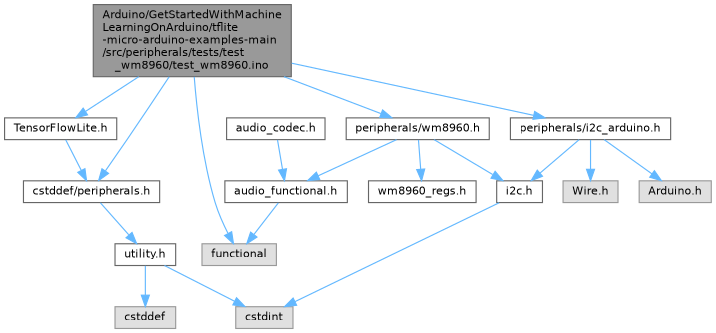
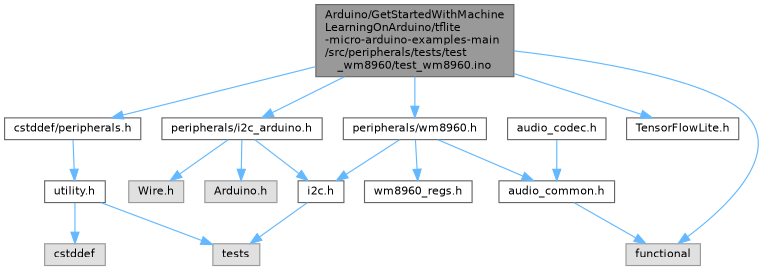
edge "TensorFlowLite.h" -> "cstddef/peripherals.h": removed
node "audio_functional.h": label "audio_functional.h" -> "audio_common.h"
node "cstdint": label "cstdint" -> "tests"
